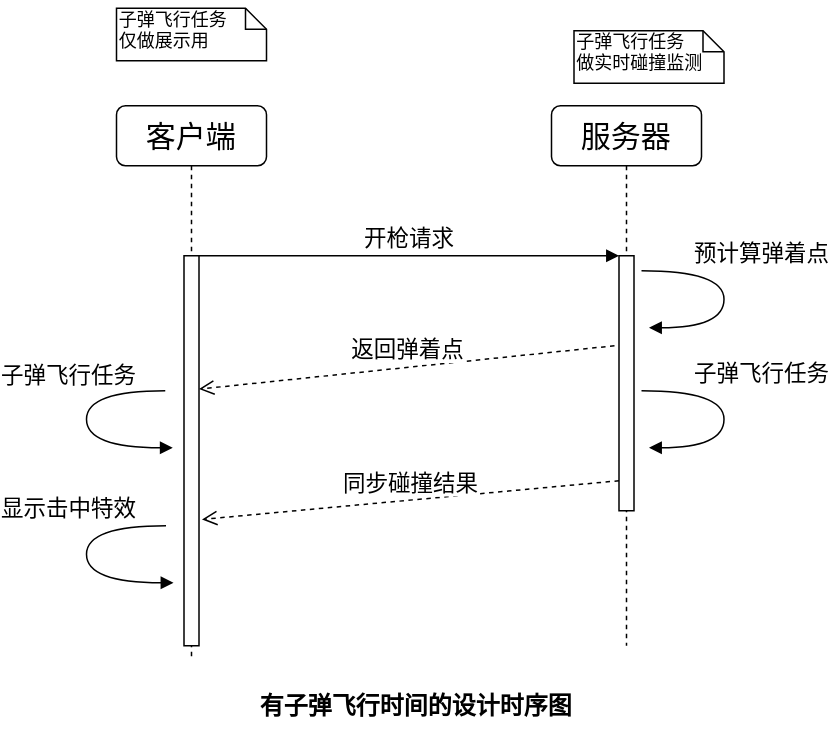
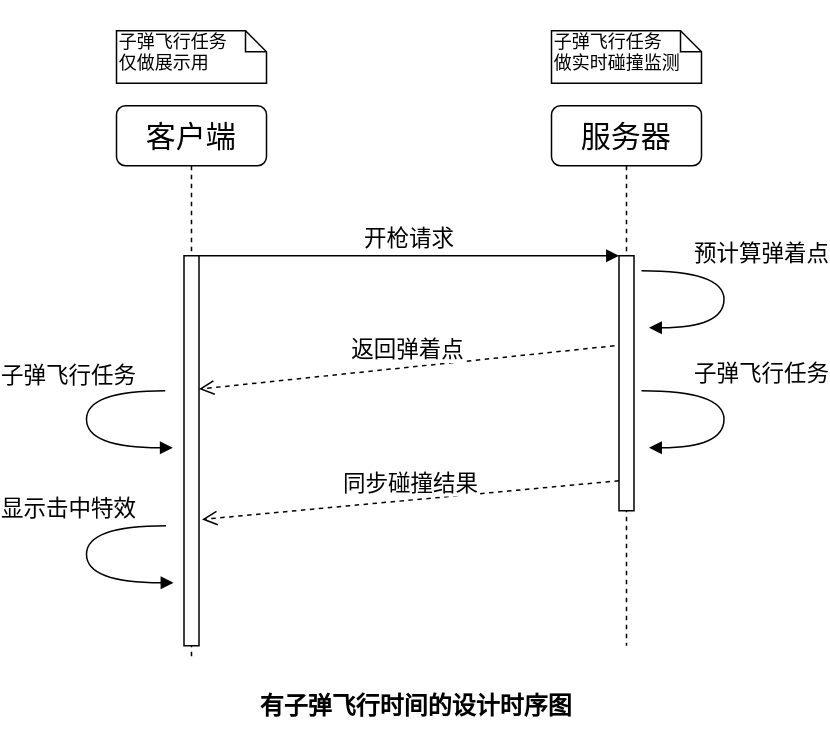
node "子弹飞行任务 仅做展示用": moved (191, 35) -> (191, 57)
node "子弹飞行任务 做实时碰撞监测": moved (649, 57) -> (626, 57)
